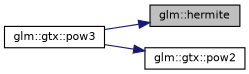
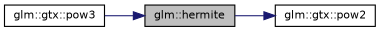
edge "glm::gtx::pow3" -> "glm::gtx::pow2": now "glm::hermite" -> "glm::gtx::pow2"
